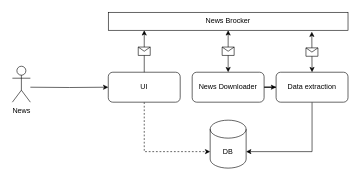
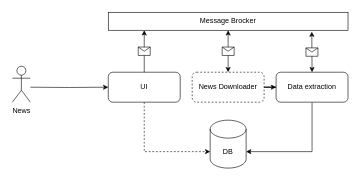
node "News Brocker": label "News Brocker" -> "Message Brocker"
node "News Downloader": style solid -> dashed
